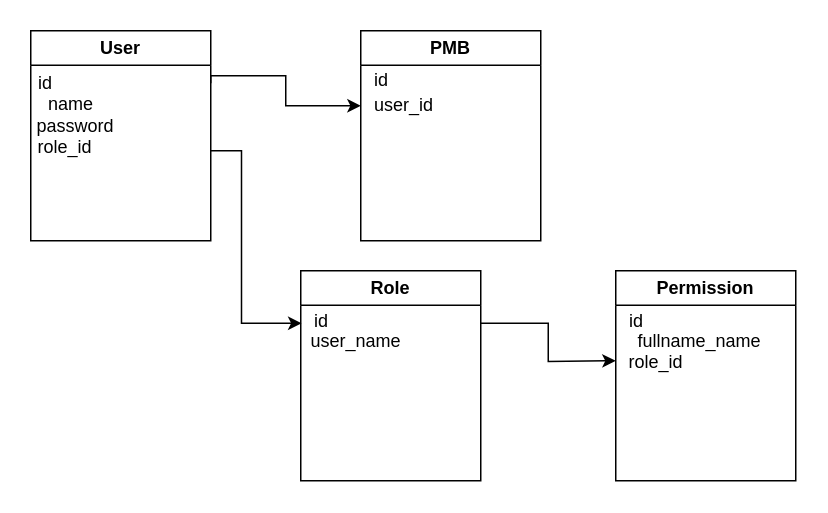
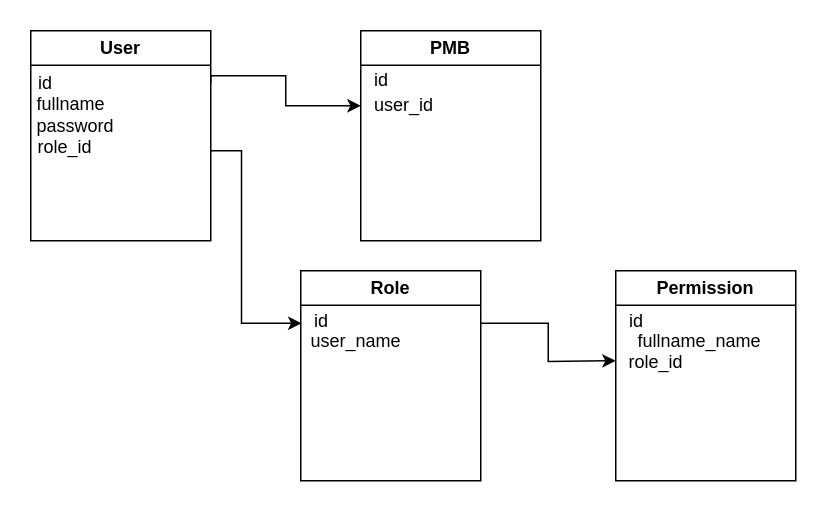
node "name": label "name" -> "fullname"
